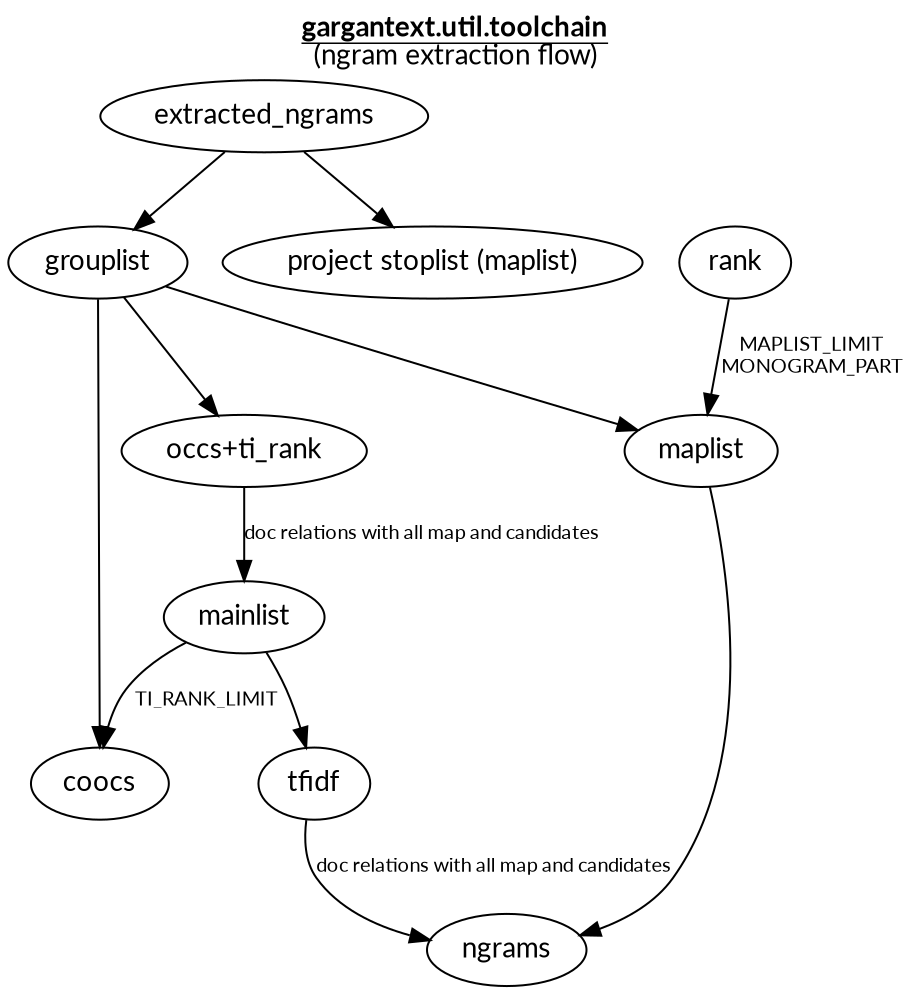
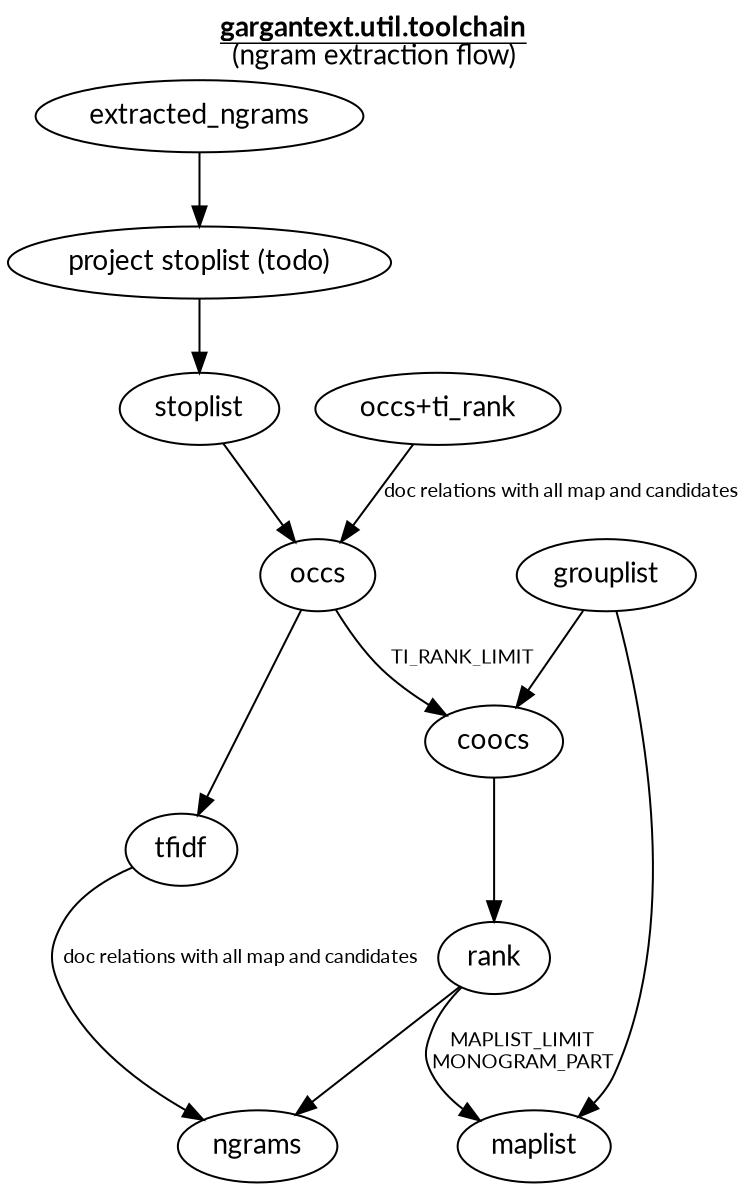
edge "extracted_ngrams" -> "grouplist": removed
node "project stoplist (maplist)": label "project stoplist (maplist)" -> "project stoplist (todo)"
edge "grouplist" -> "occs+ti_rank": removed
node "stoplist": added
node "mainlist": label "mainlist" -> "occs"
edge "maplist" -> "ngrams": now "rank" -> "ngrams"
edge "coocs" -> "rank": added
